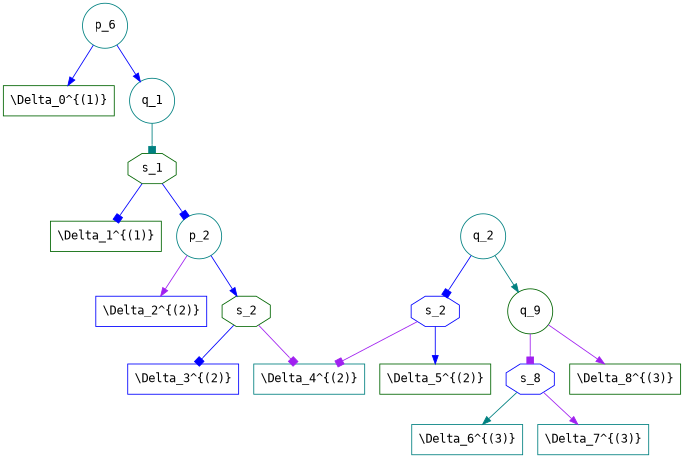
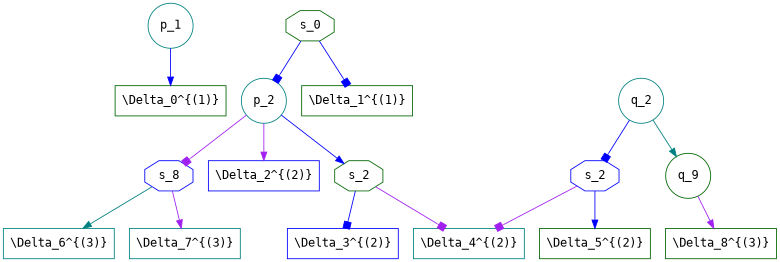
node "p_6": label "p_6" -> "p_1"
node "q_1": removed
node "s_1": label "s_1" -> "s_0"
edge "q_9" -> "s_8": now "p_2" -> "s_8"
